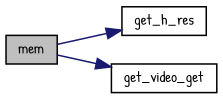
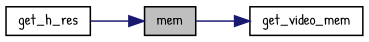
edge "mem" -> "get_h_res": reversed
node "get_video_get": label "get_video_get" -> "get_video_mem"
